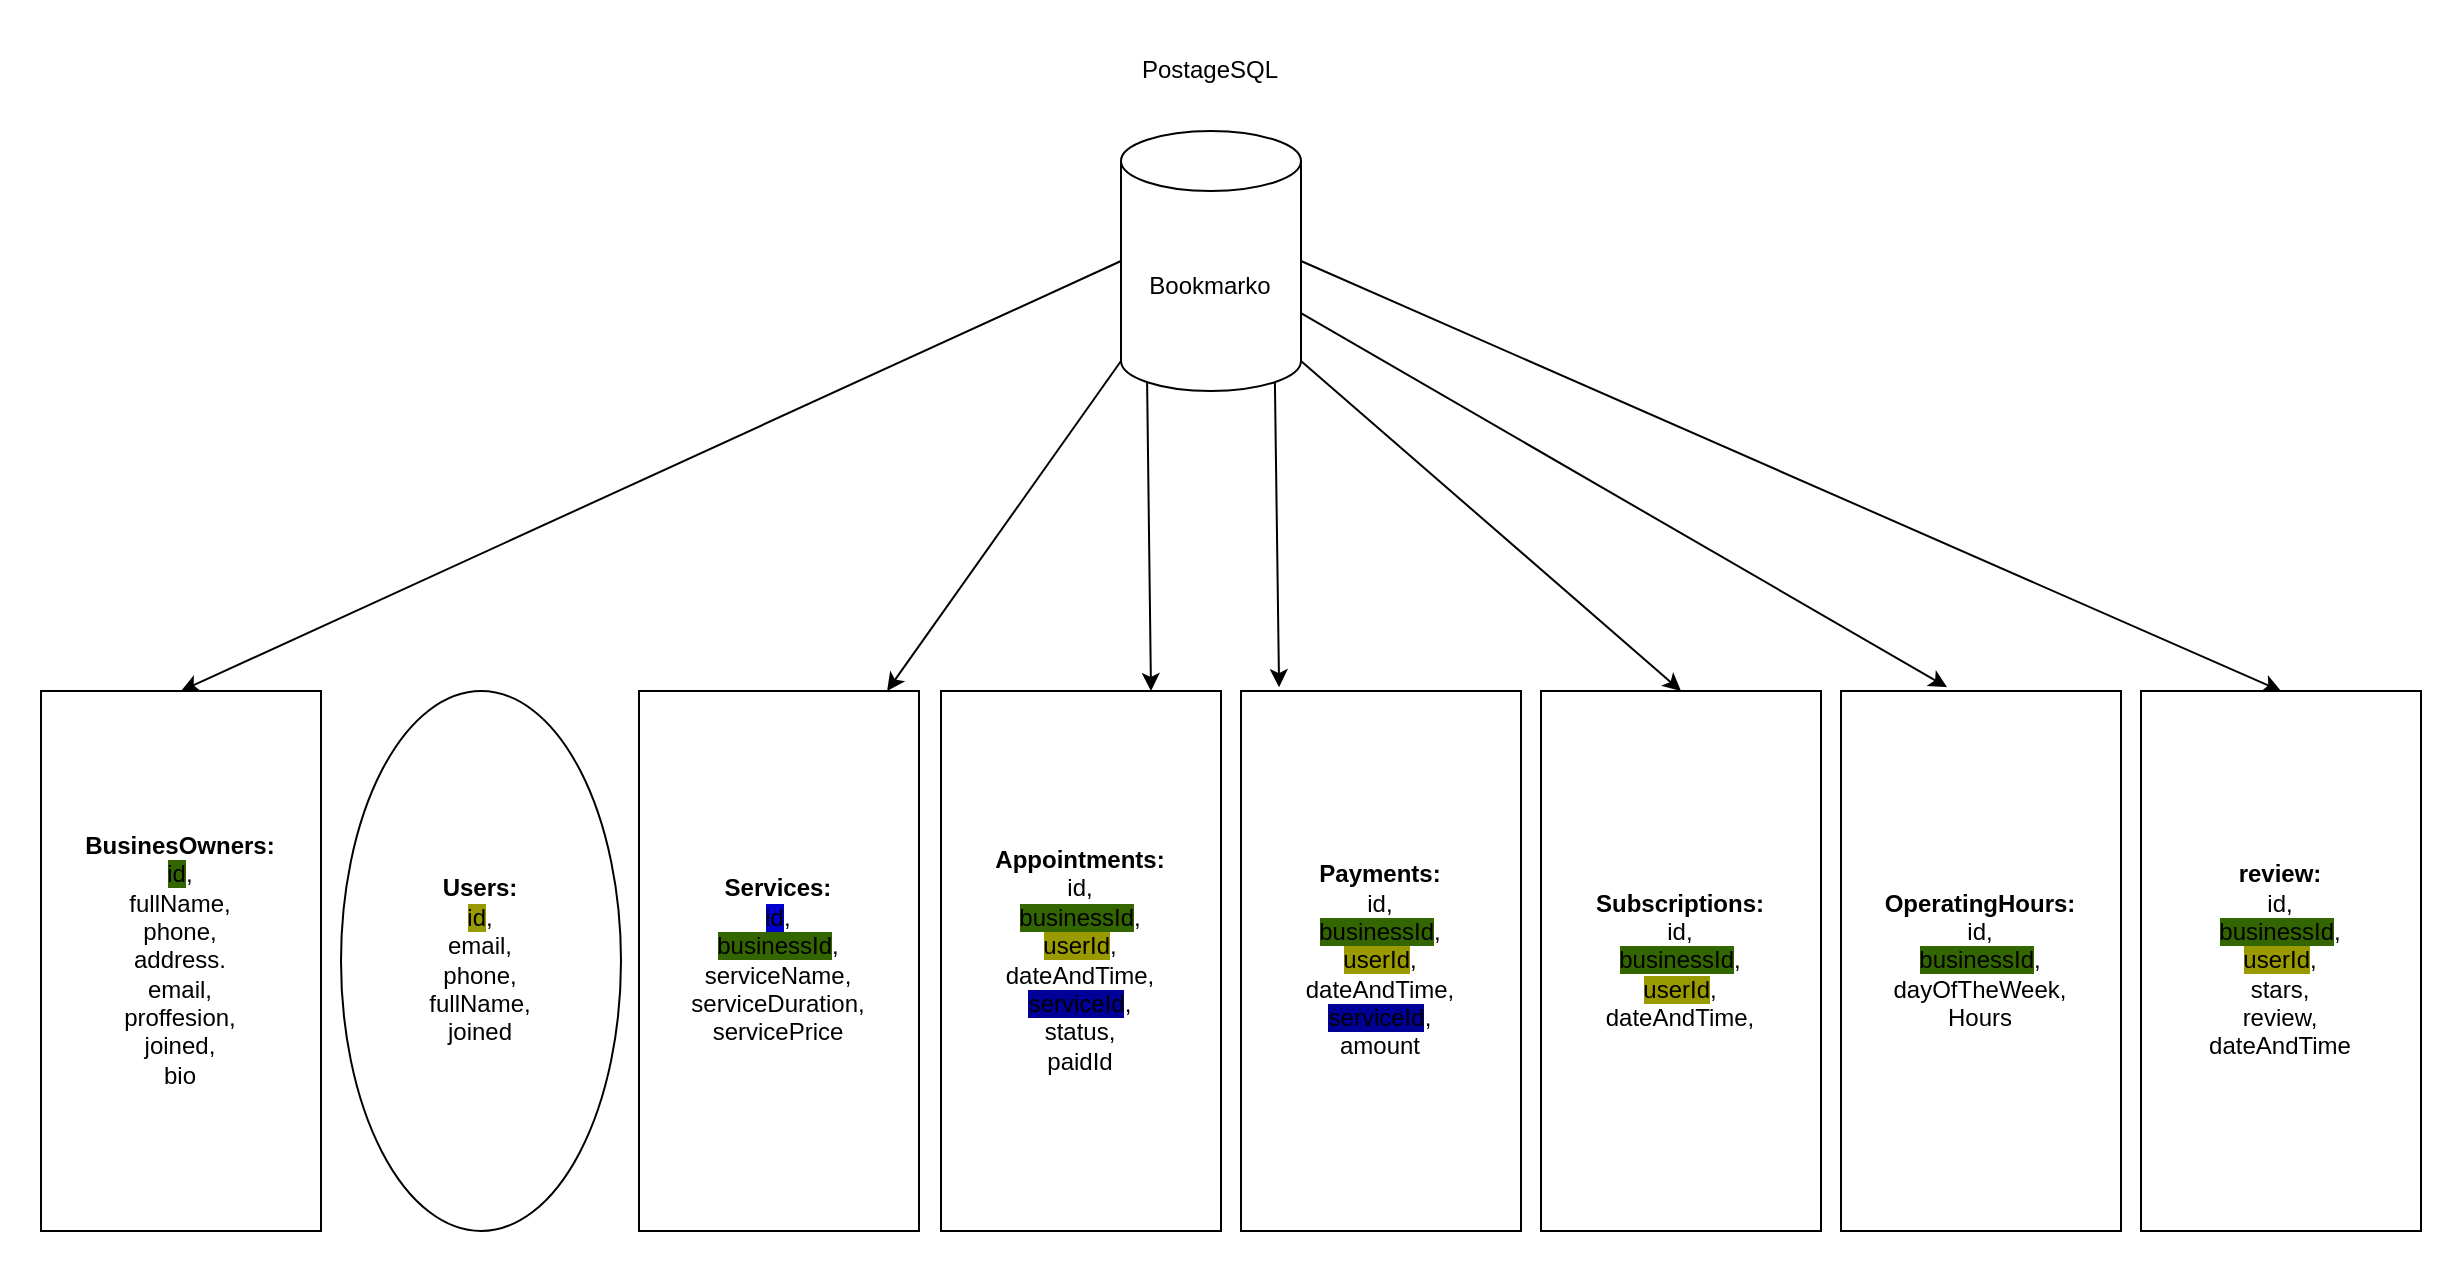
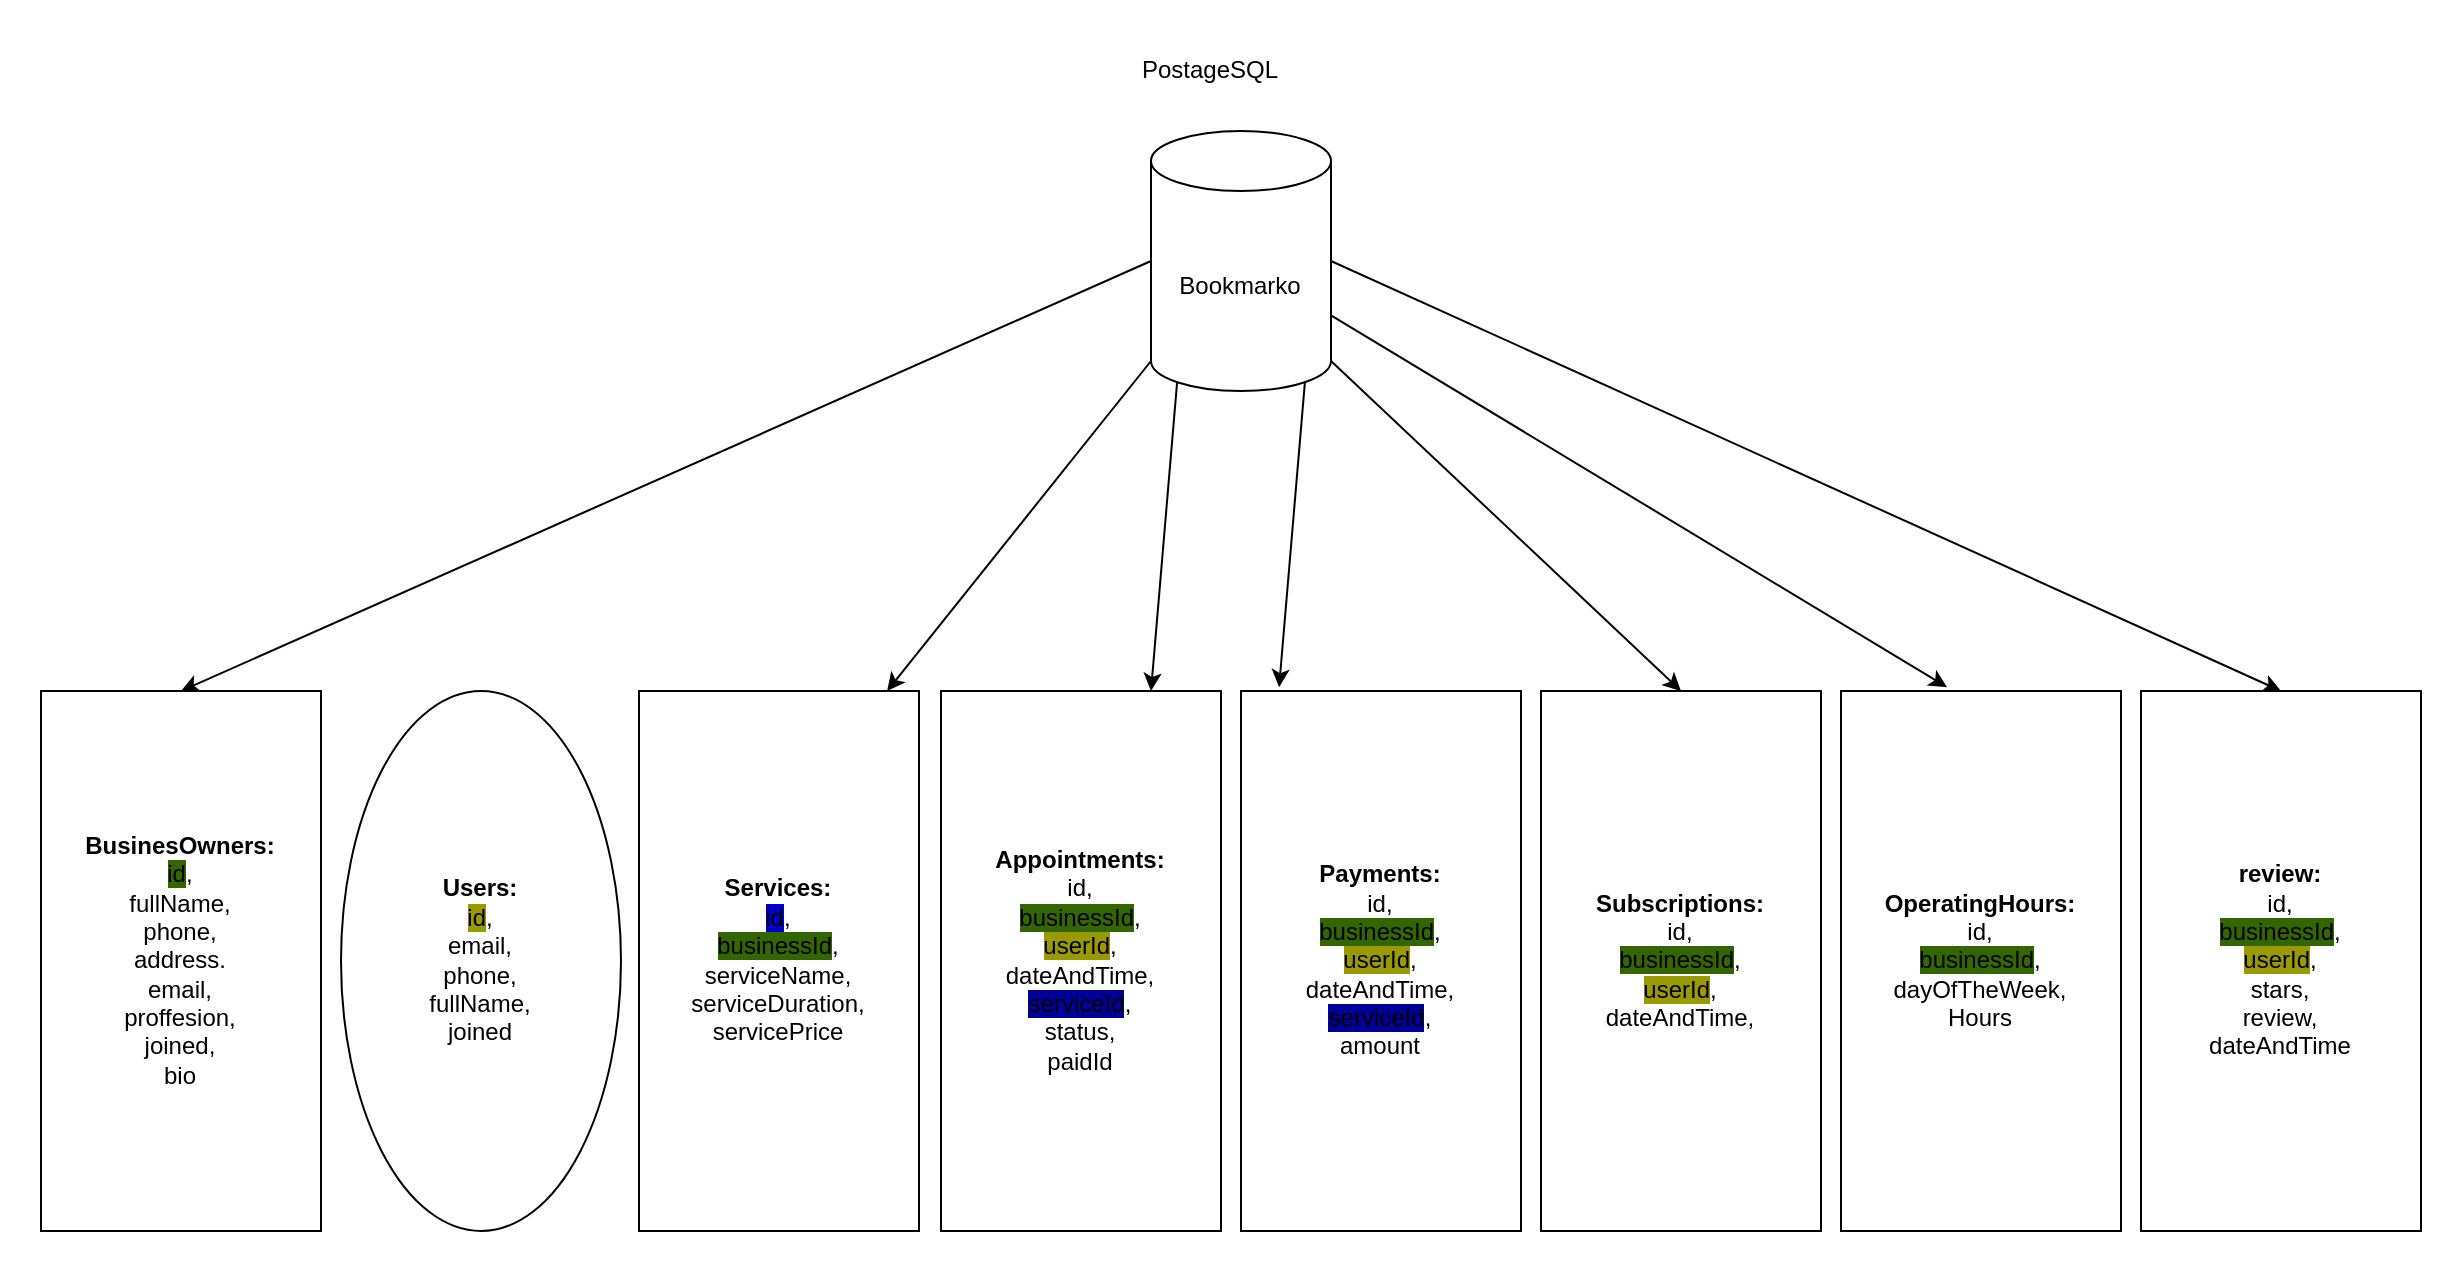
node "Bookmarko": moved (1211, 261) -> (1241, 261)
